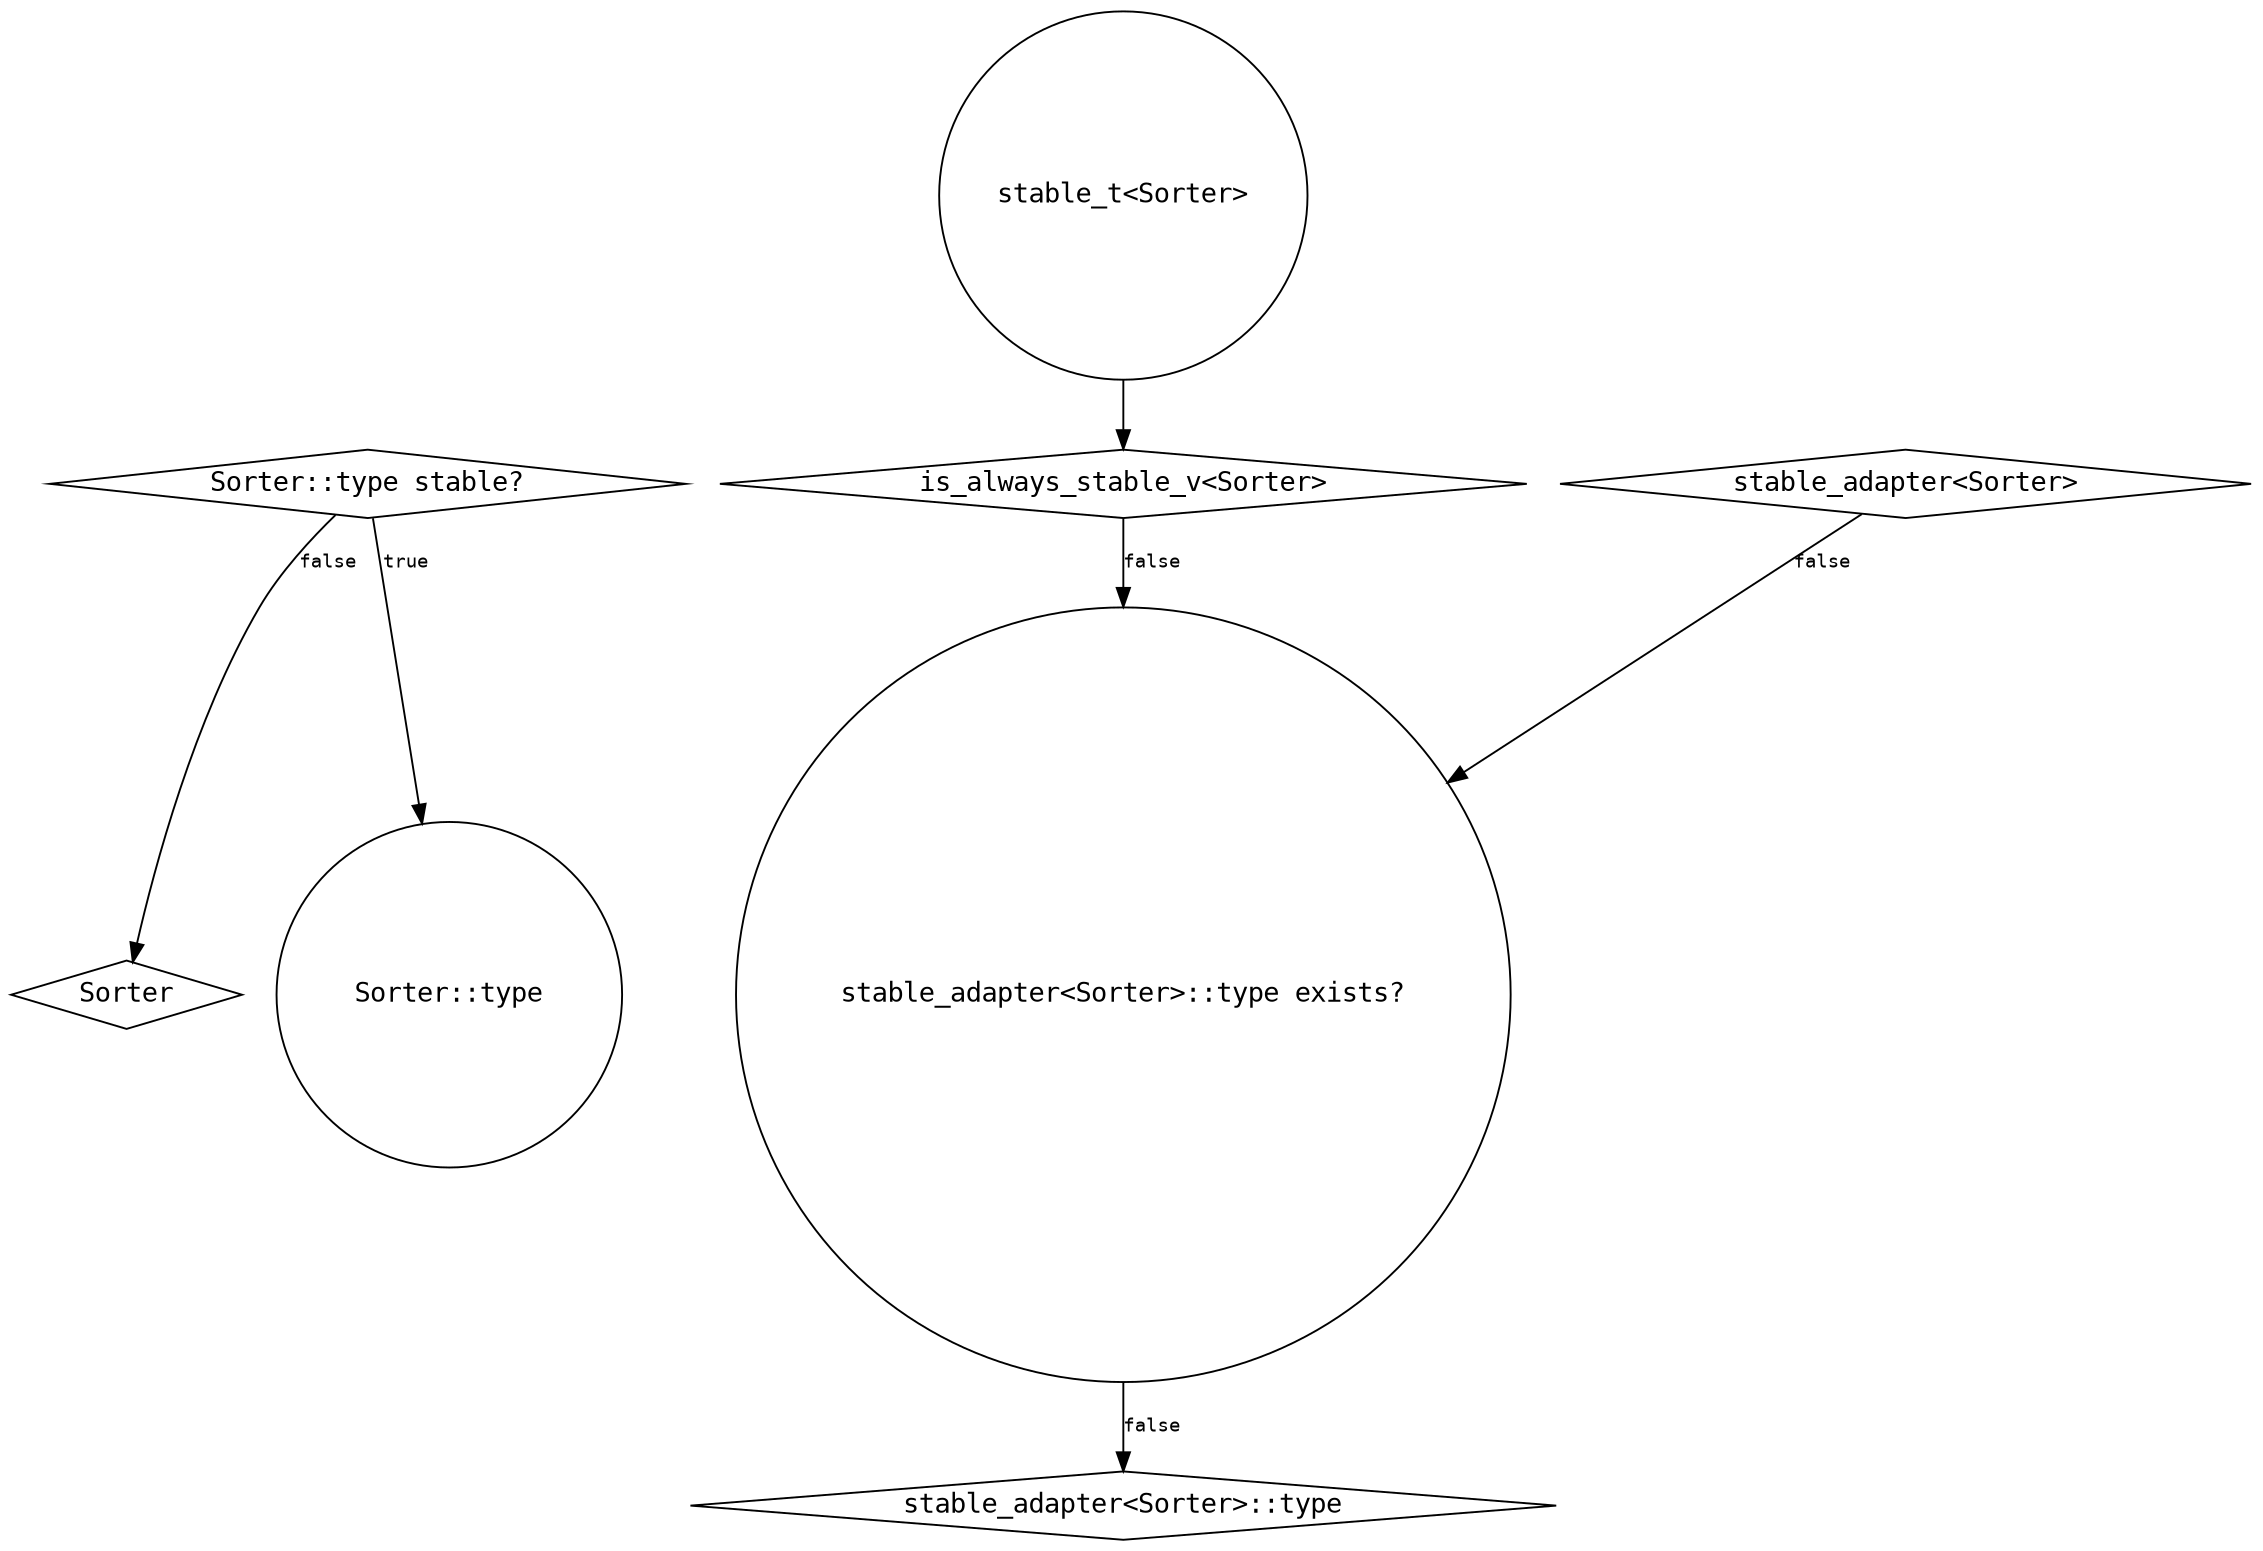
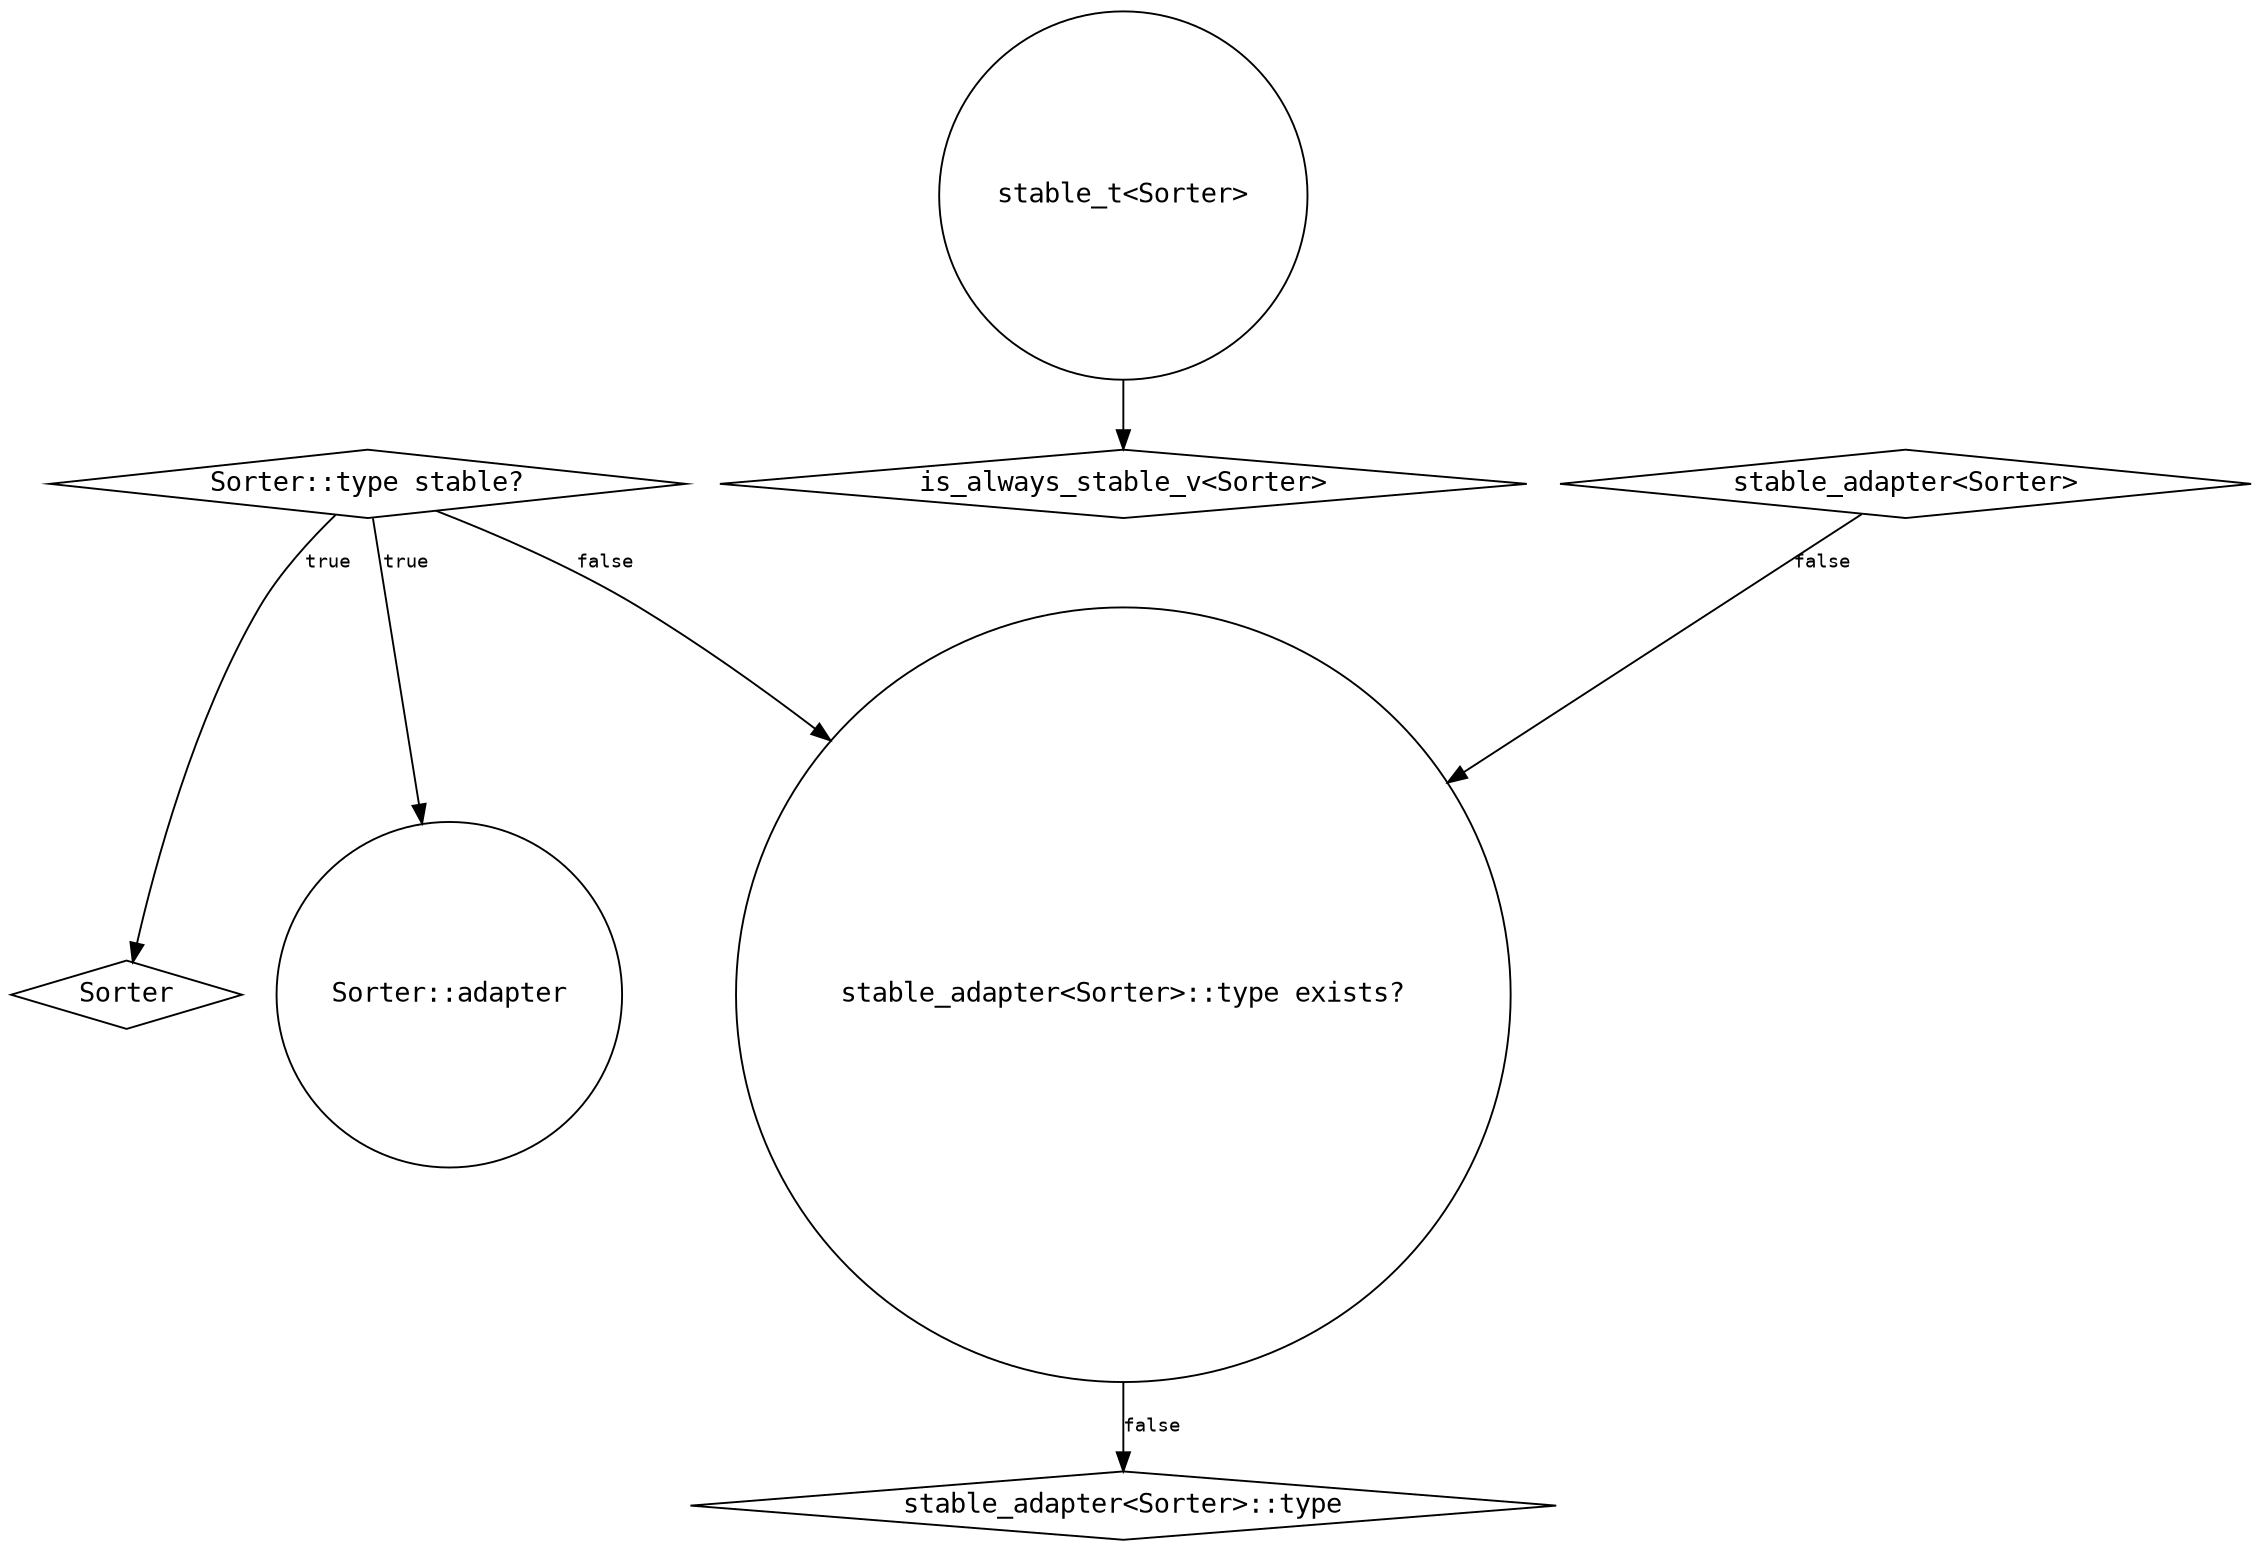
edge "is_always_stable_v<Sorter>" -> "stable_adapter<Sorter>::type exists?": now "Sorter::type stable?" -> "stable_adapter<Sorter>::type exists?"
edge "Sorter::type stable?" -> "Sorter": label "false" -> "true"
node "Sorter::type": label "Sorter::type" -> "Sorter::adapter"
